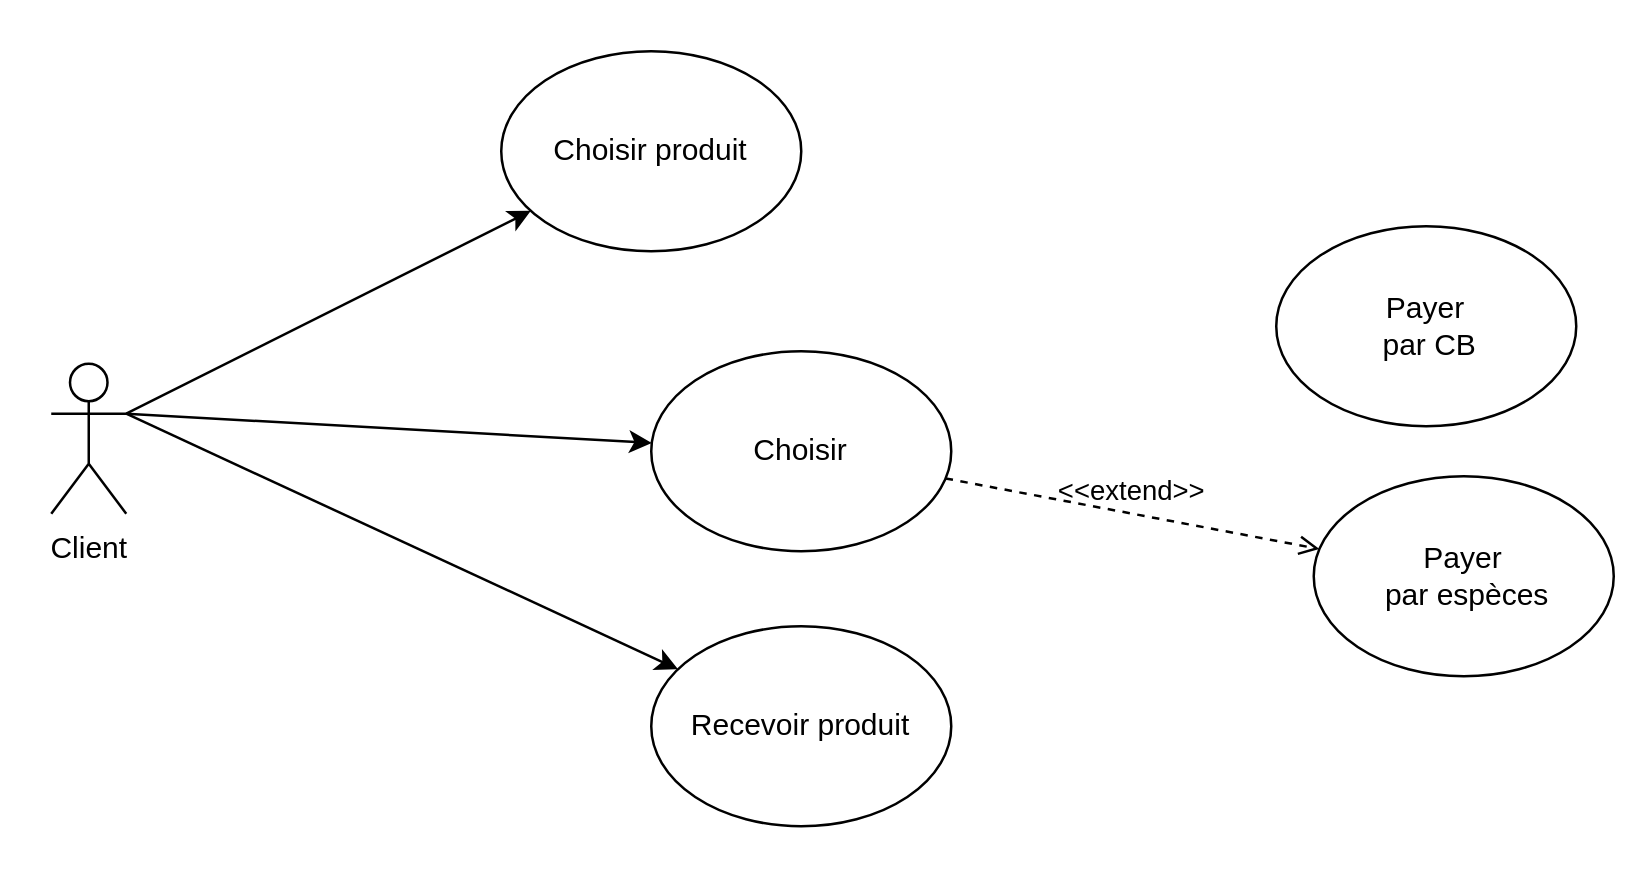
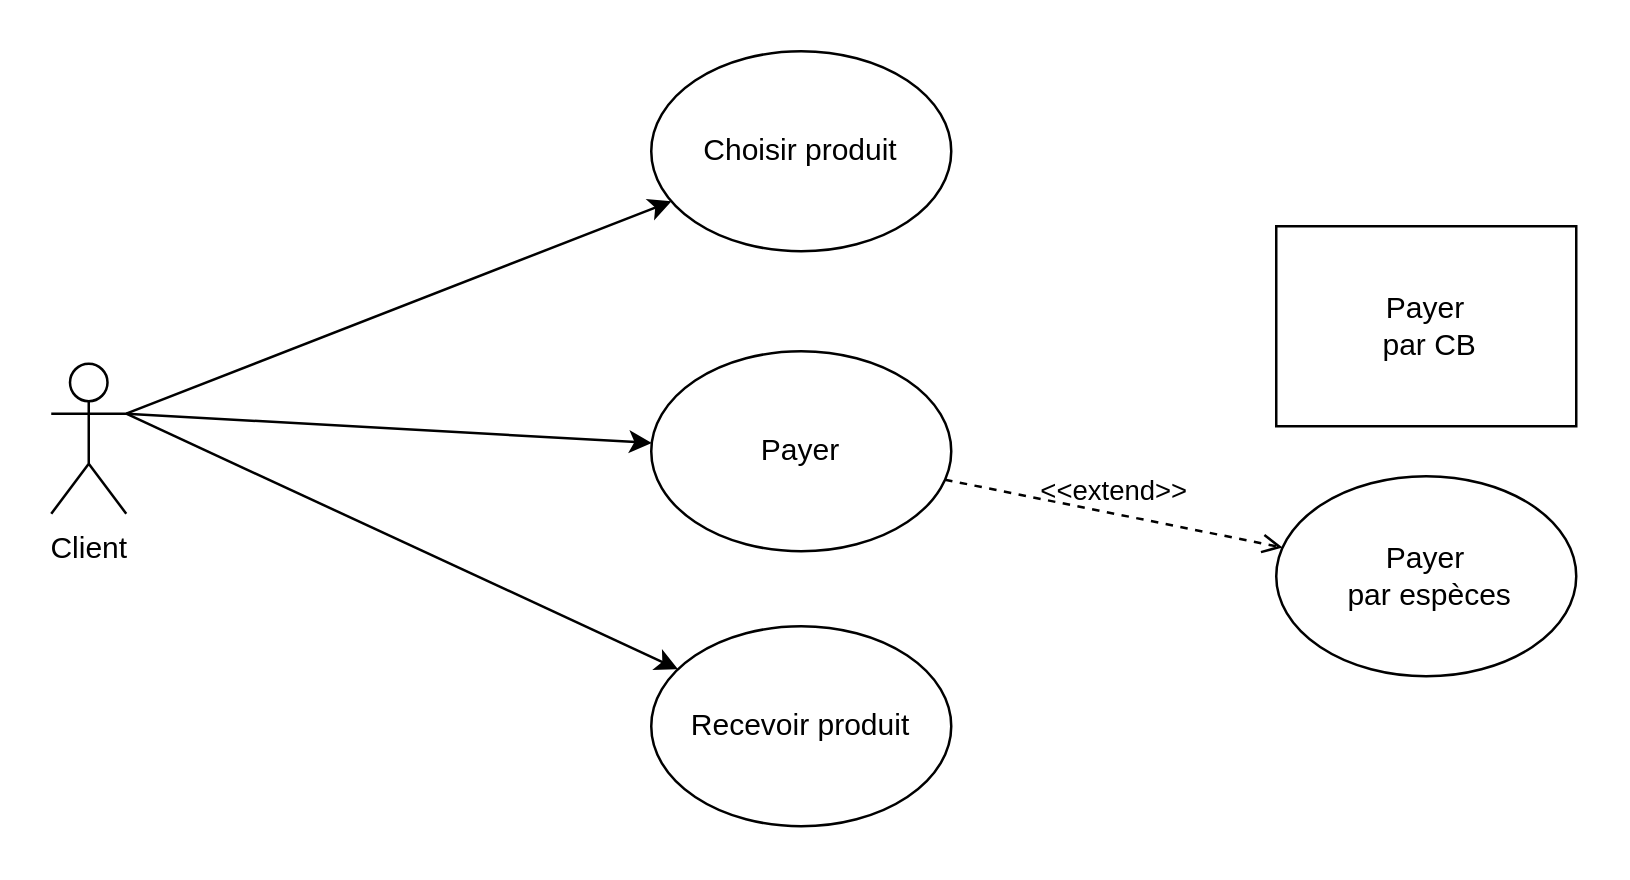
node "Choisir produit": moved (651, 151) -> (801, 151)
node "Payer par CB": shape ellipse -> rectangle
node "Choisir": label "Choisir" -> "Payer"
node "Payer par espèces": moved (1464, 576) -> (1426, 576)
